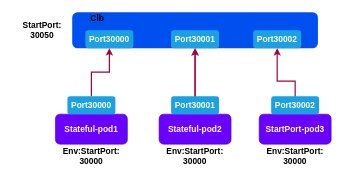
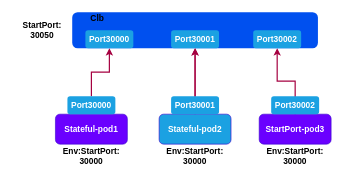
node "Stateful-pod2": fillcolor #6a00ff -> #1ba1e2
